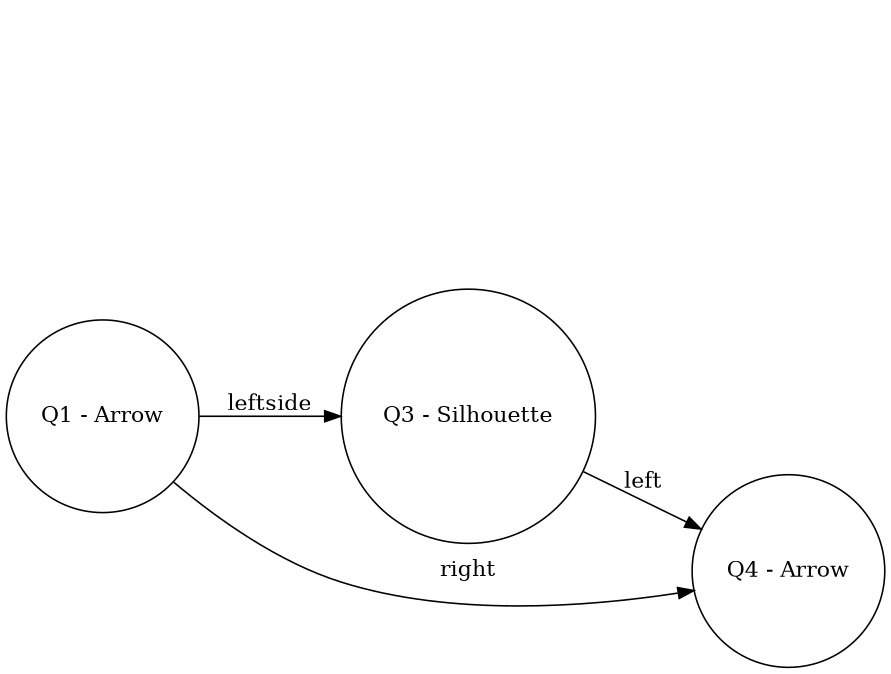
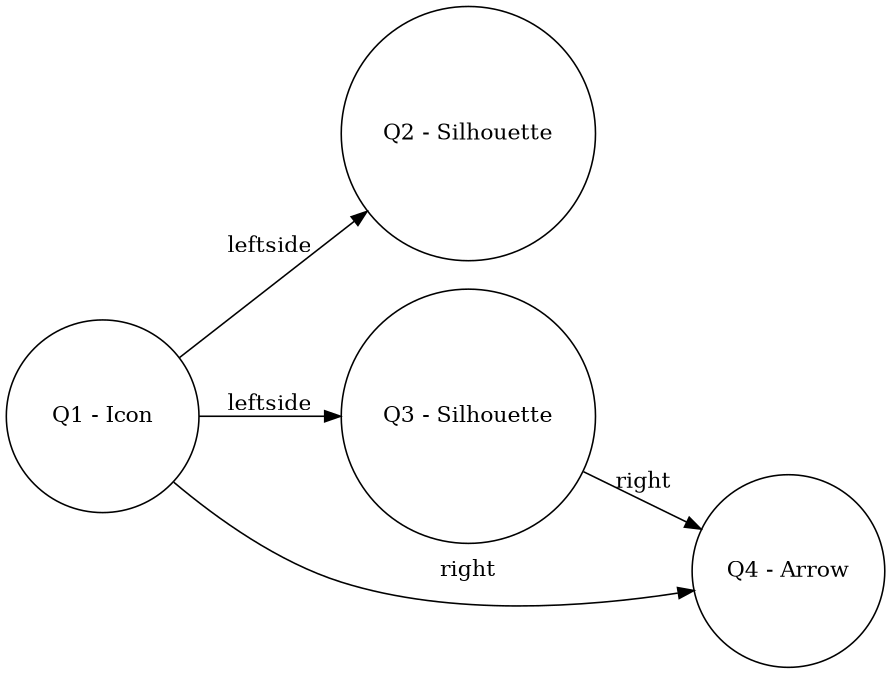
node "Q2 - Silhouette": added
node "Q1 - Arrow": label "Q1 - Arrow" -> "Q1 - Icon"
edge "Q3 - Silhouette" -> "Q4 - Arrow": label "left" -> "right"
